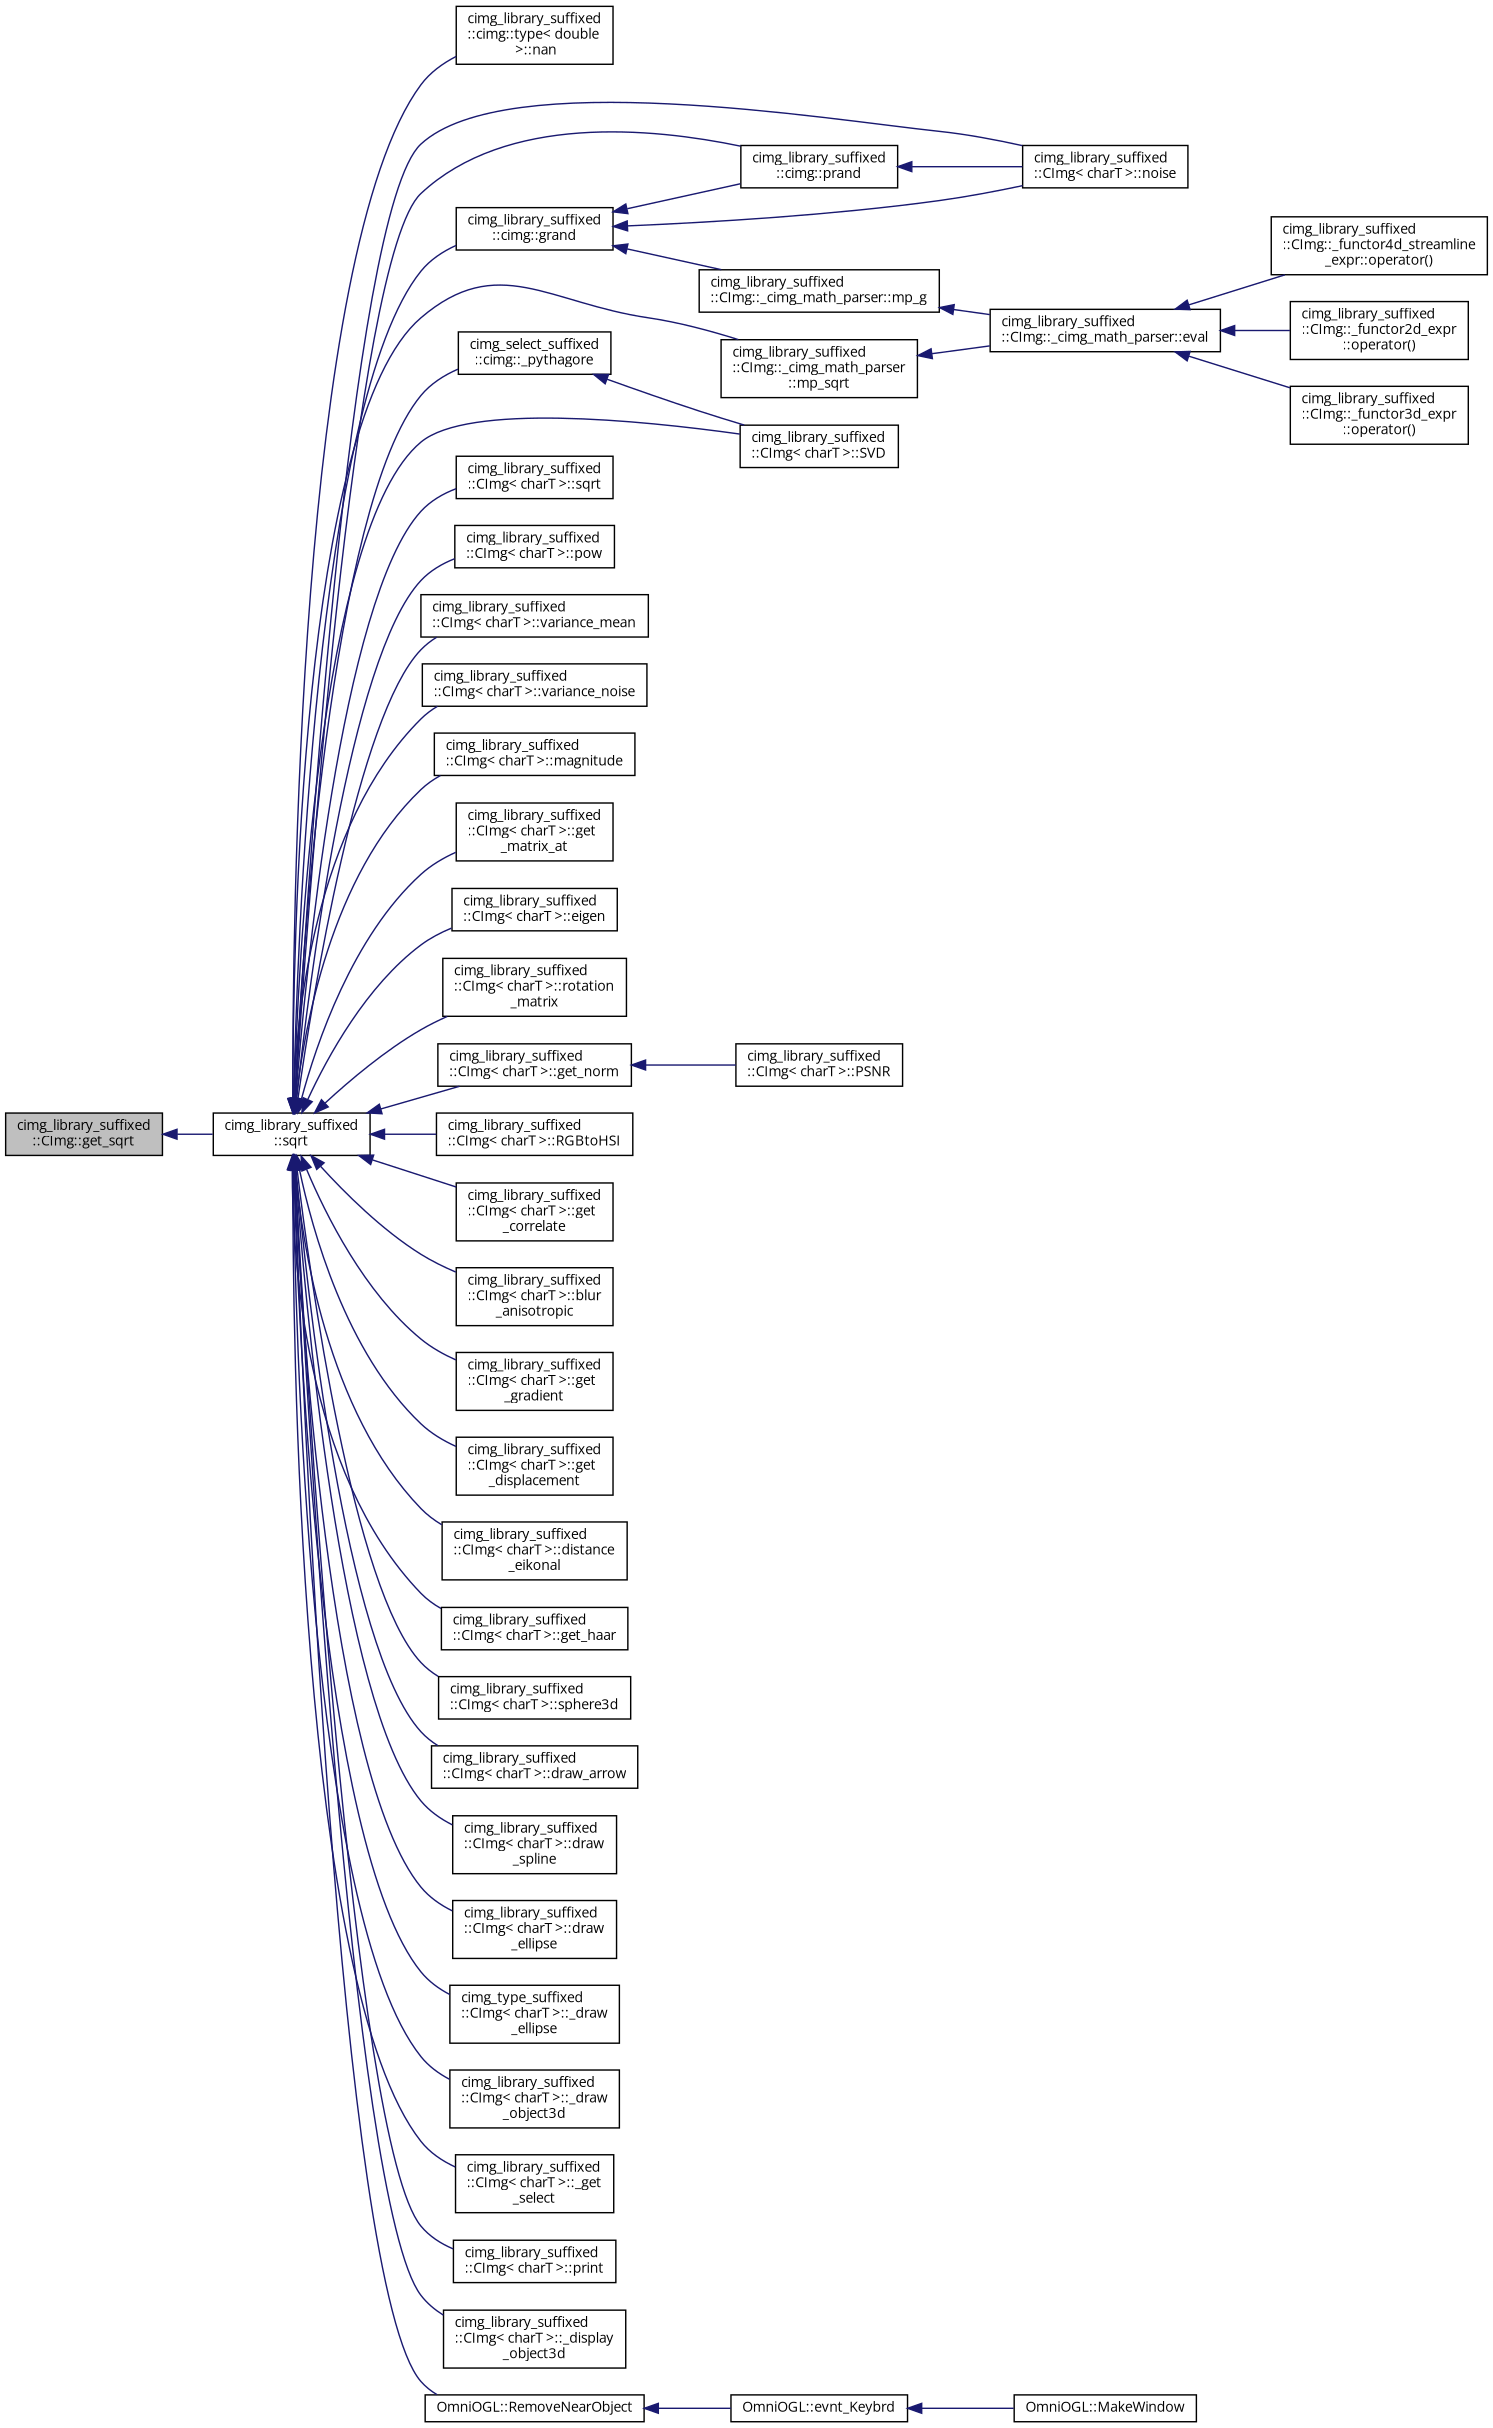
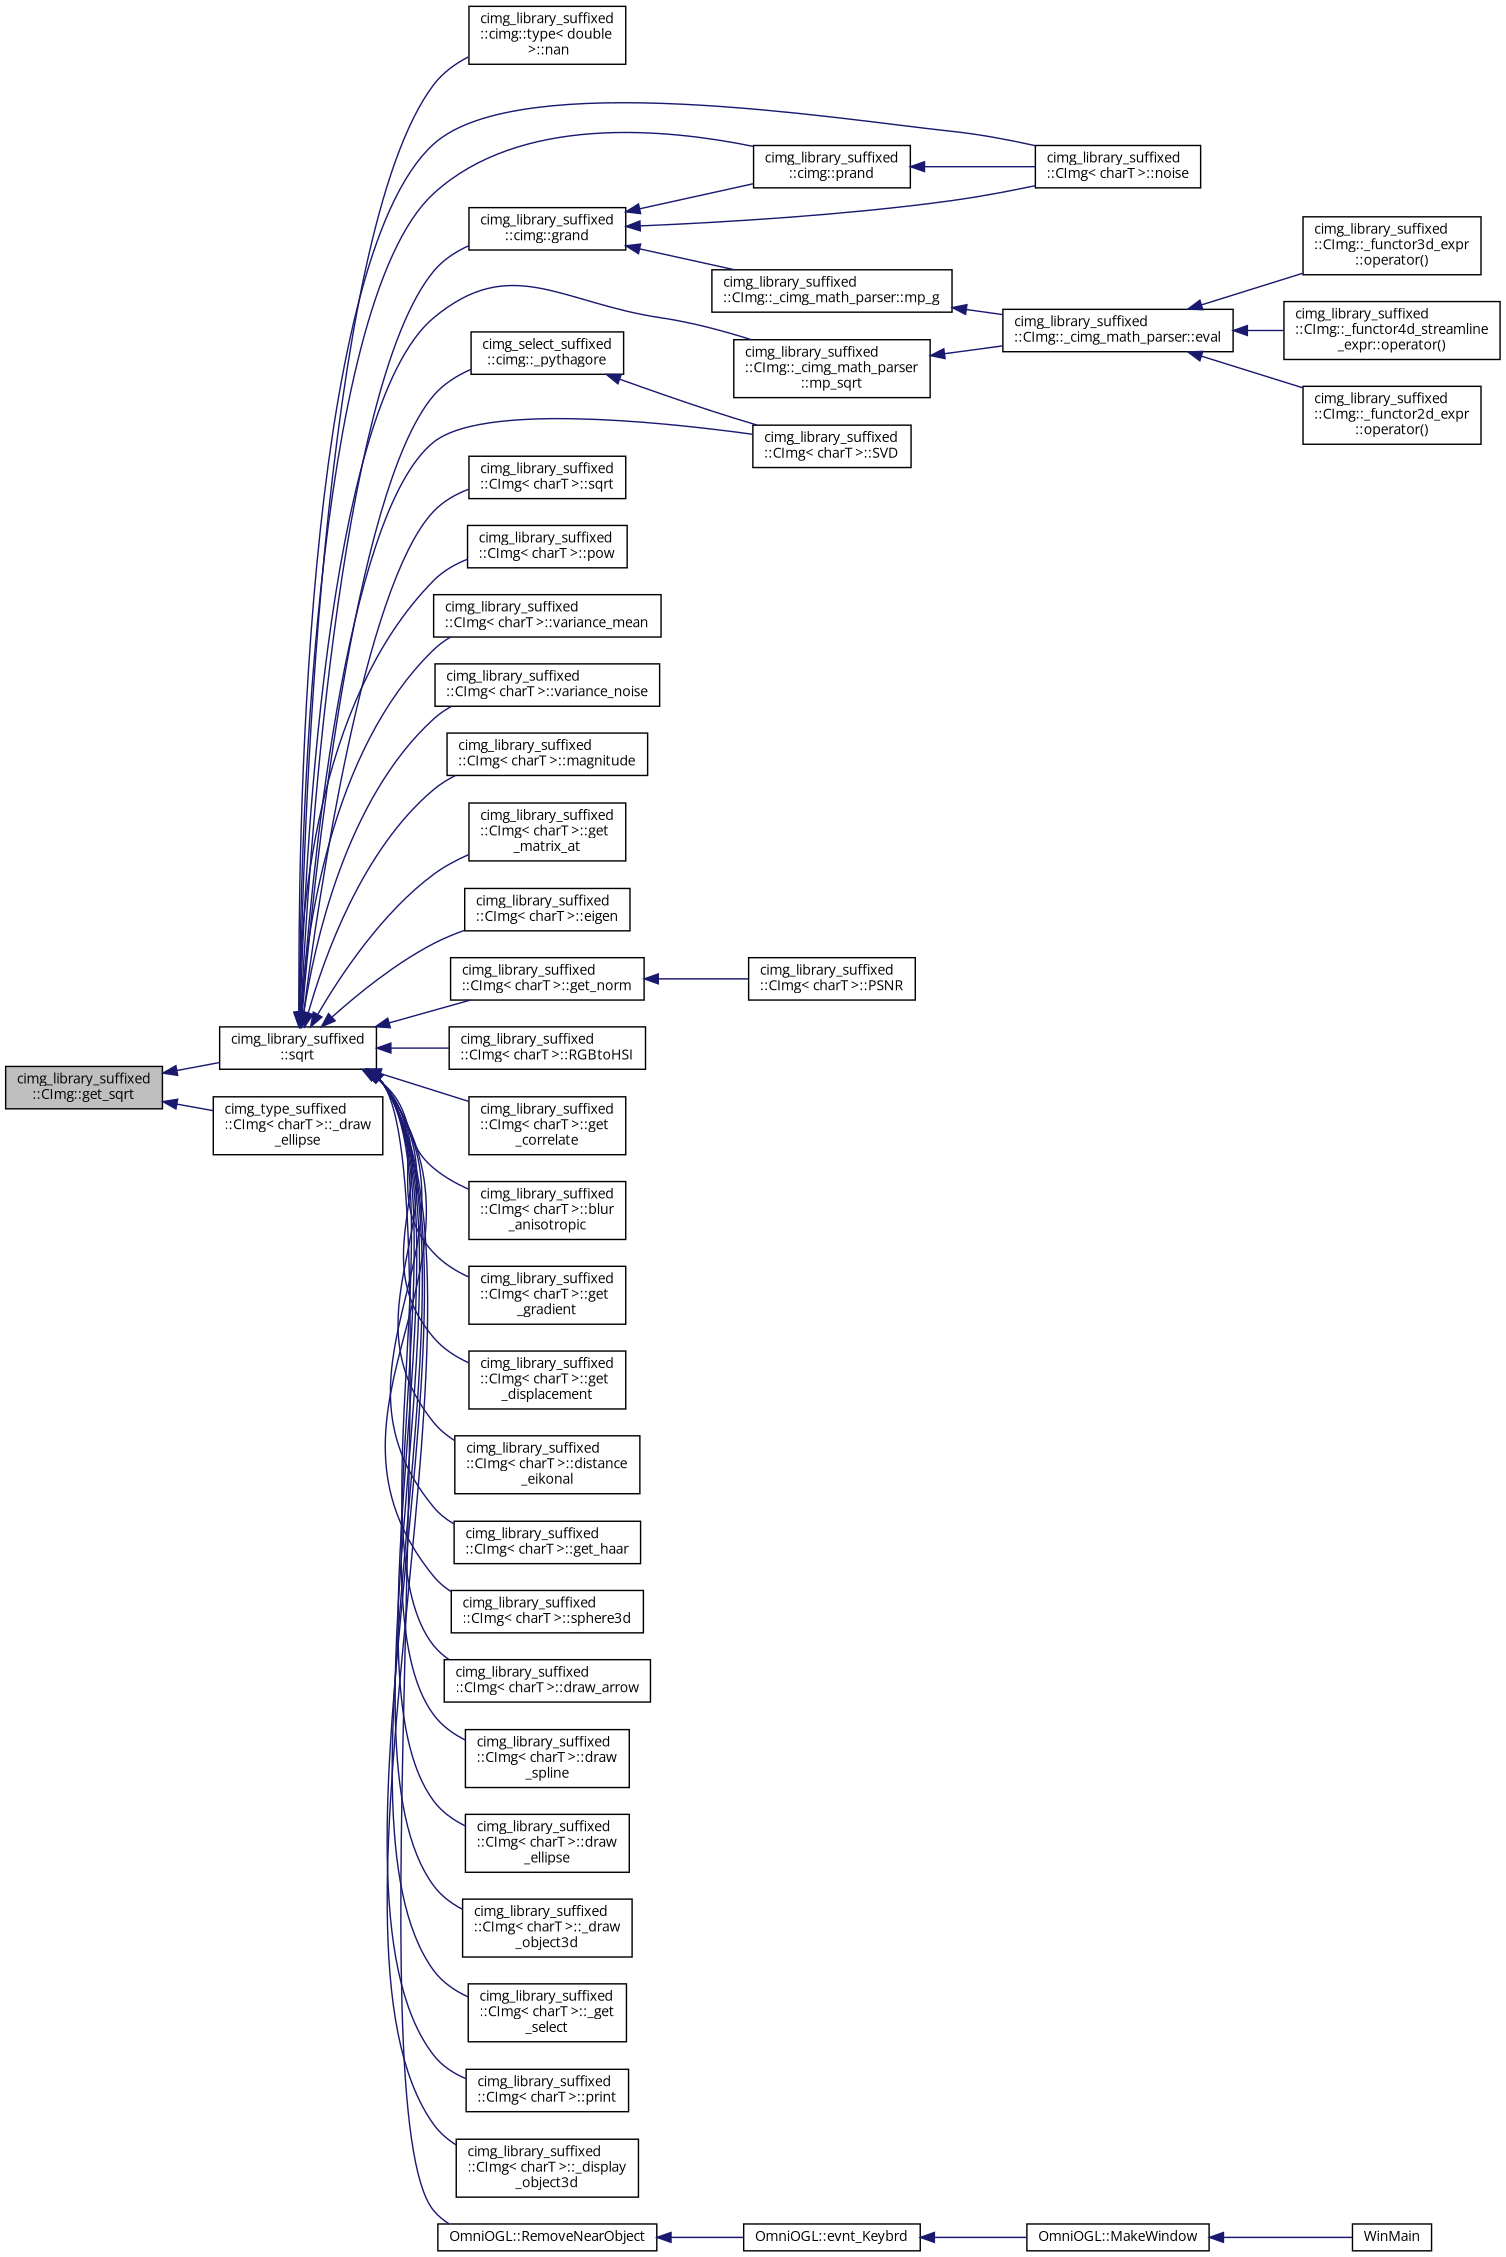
node "cimg_library_suffixed ::CImg< charT >::rotation _matrix": removed
edge "cimg_type_suffixed ::CImg< charT >::_draw _ellipse" -> "cimg_library_suffixed ::sqrt": now "cimg_type_suffixed ::CImg< charT >::_draw _ellipse" -> "cimg_library_suffixed ::CImg::get_sqrt"
node "WinMain": added
